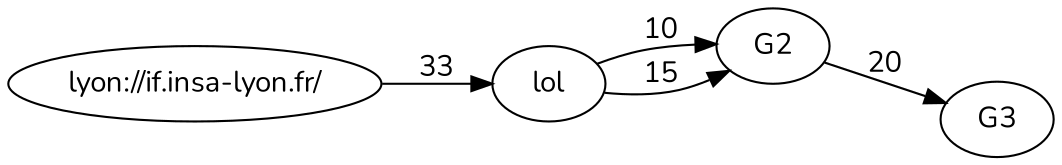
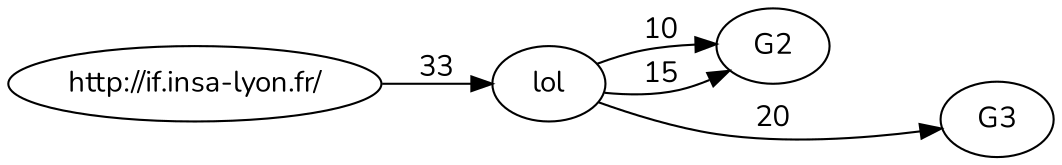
edge "G2" -> "G3": now "lol" -> "G3"
node "lyon://if.insa-lyon.fr/": label "lyon://if.insa-lyon.fr/" -> "http://if.insa-lyon.fr/"
